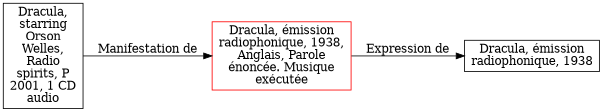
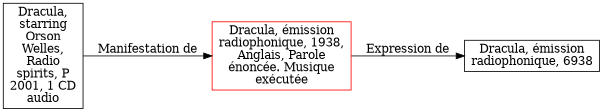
node "Dracula, émission radiophonique, 1938": label "Dracula, émission radiophonique, 1938" -> "Dracula, émission radiophonique, 6938"
